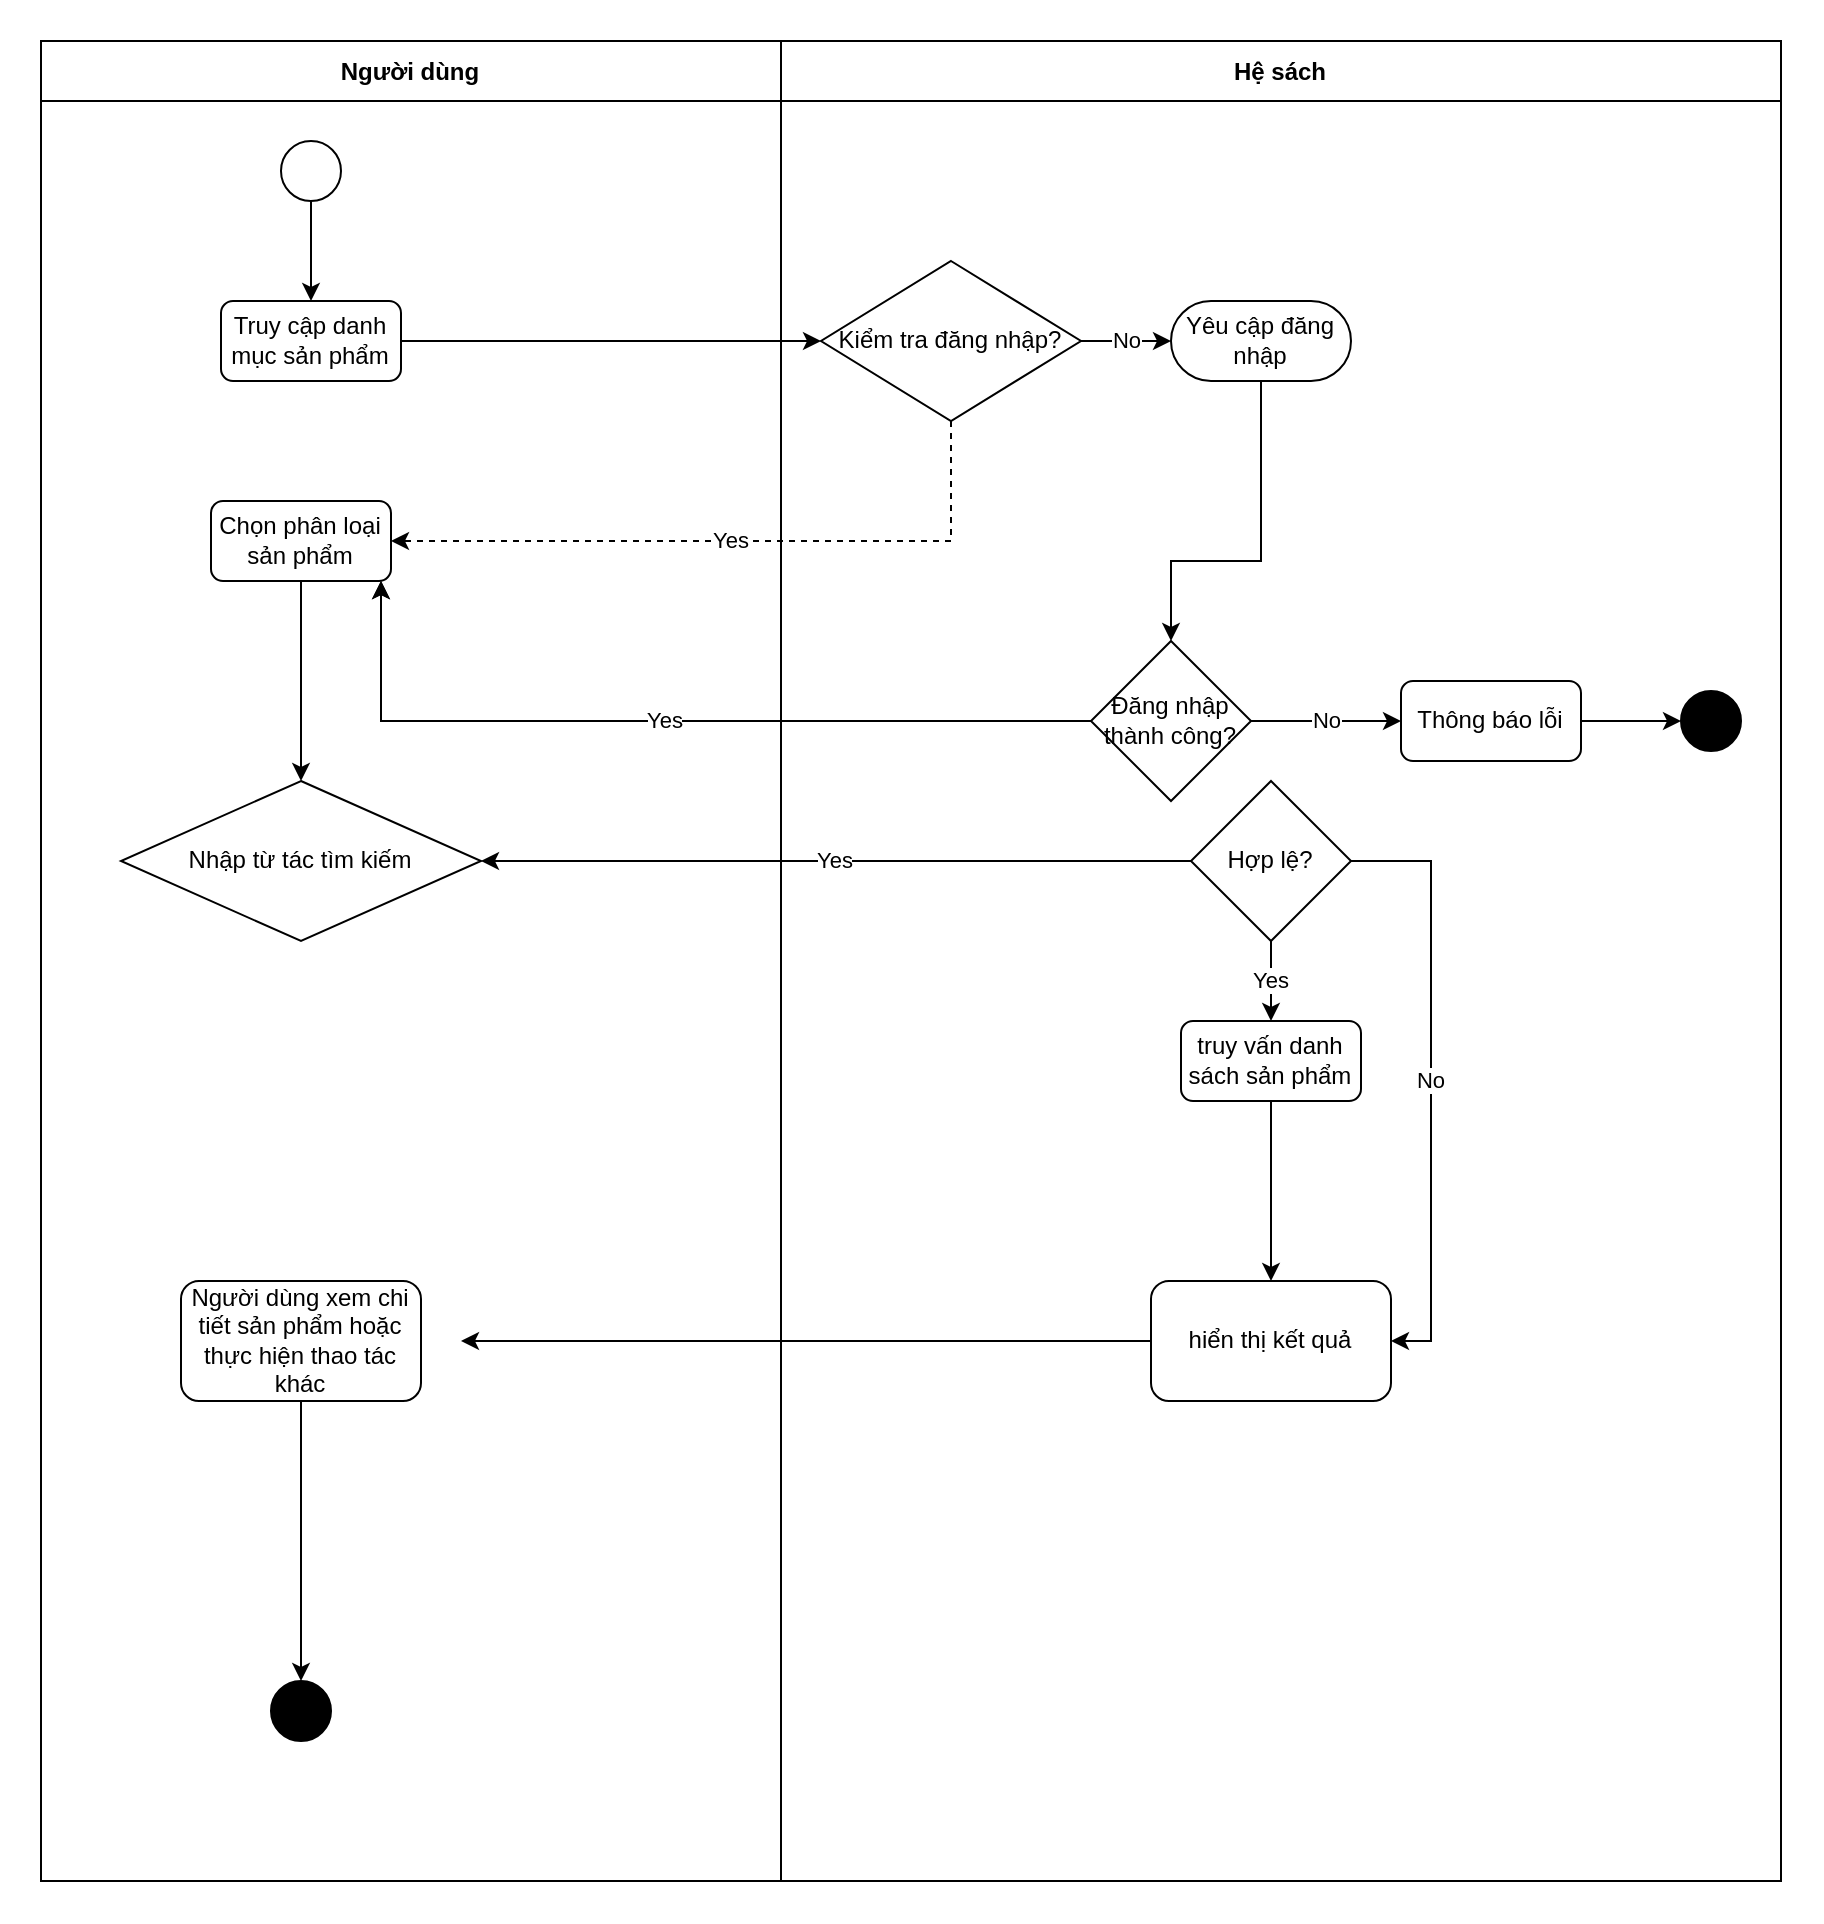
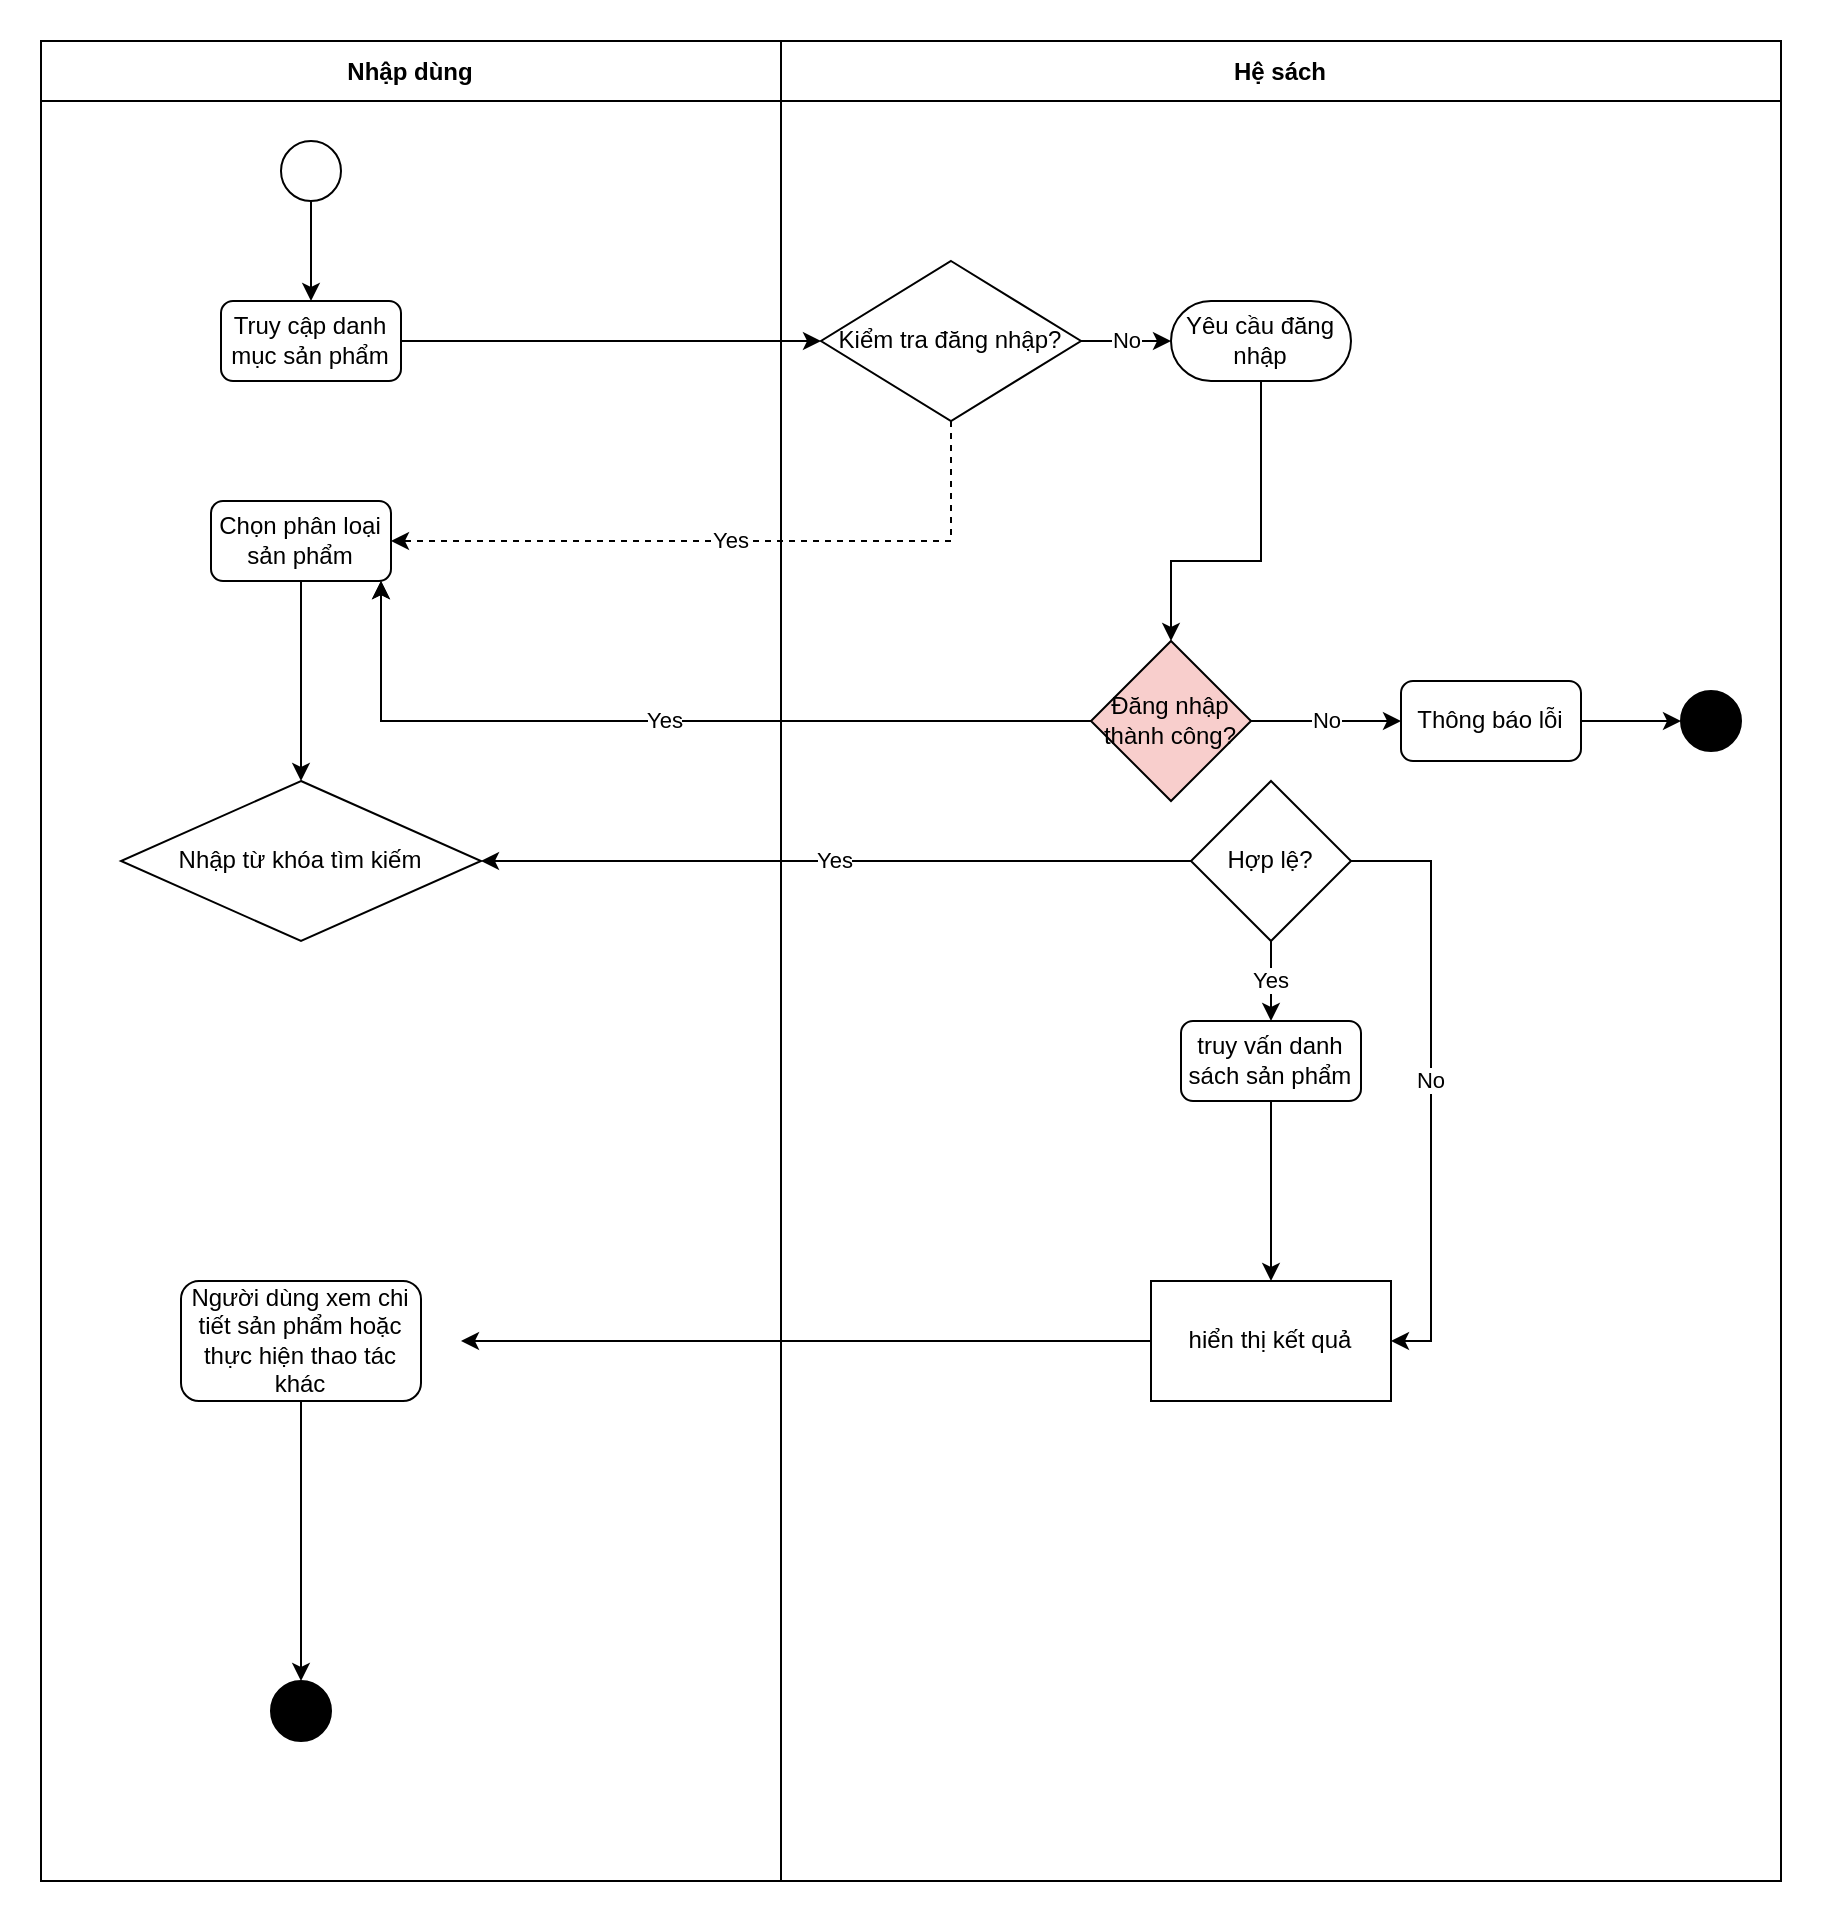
node "Người dùng": label "Người dùng" -> "Nhập dùng"
node "Yêu cập đăng nhập": label "Yêu cập đăng nhập" -> "Yêu cầu đăng nhập"
node "Đăng nhập thành công?": fillcolor #ffffff -> #f8cecc
node "Nhập từ tác tìm kiếm": label "Nhập từ tác tìm kiếm" -> "Nhập từ khóa tìm kiếm"
node "hiển thị kết quả": shape rounded rectangle -> rectangle
